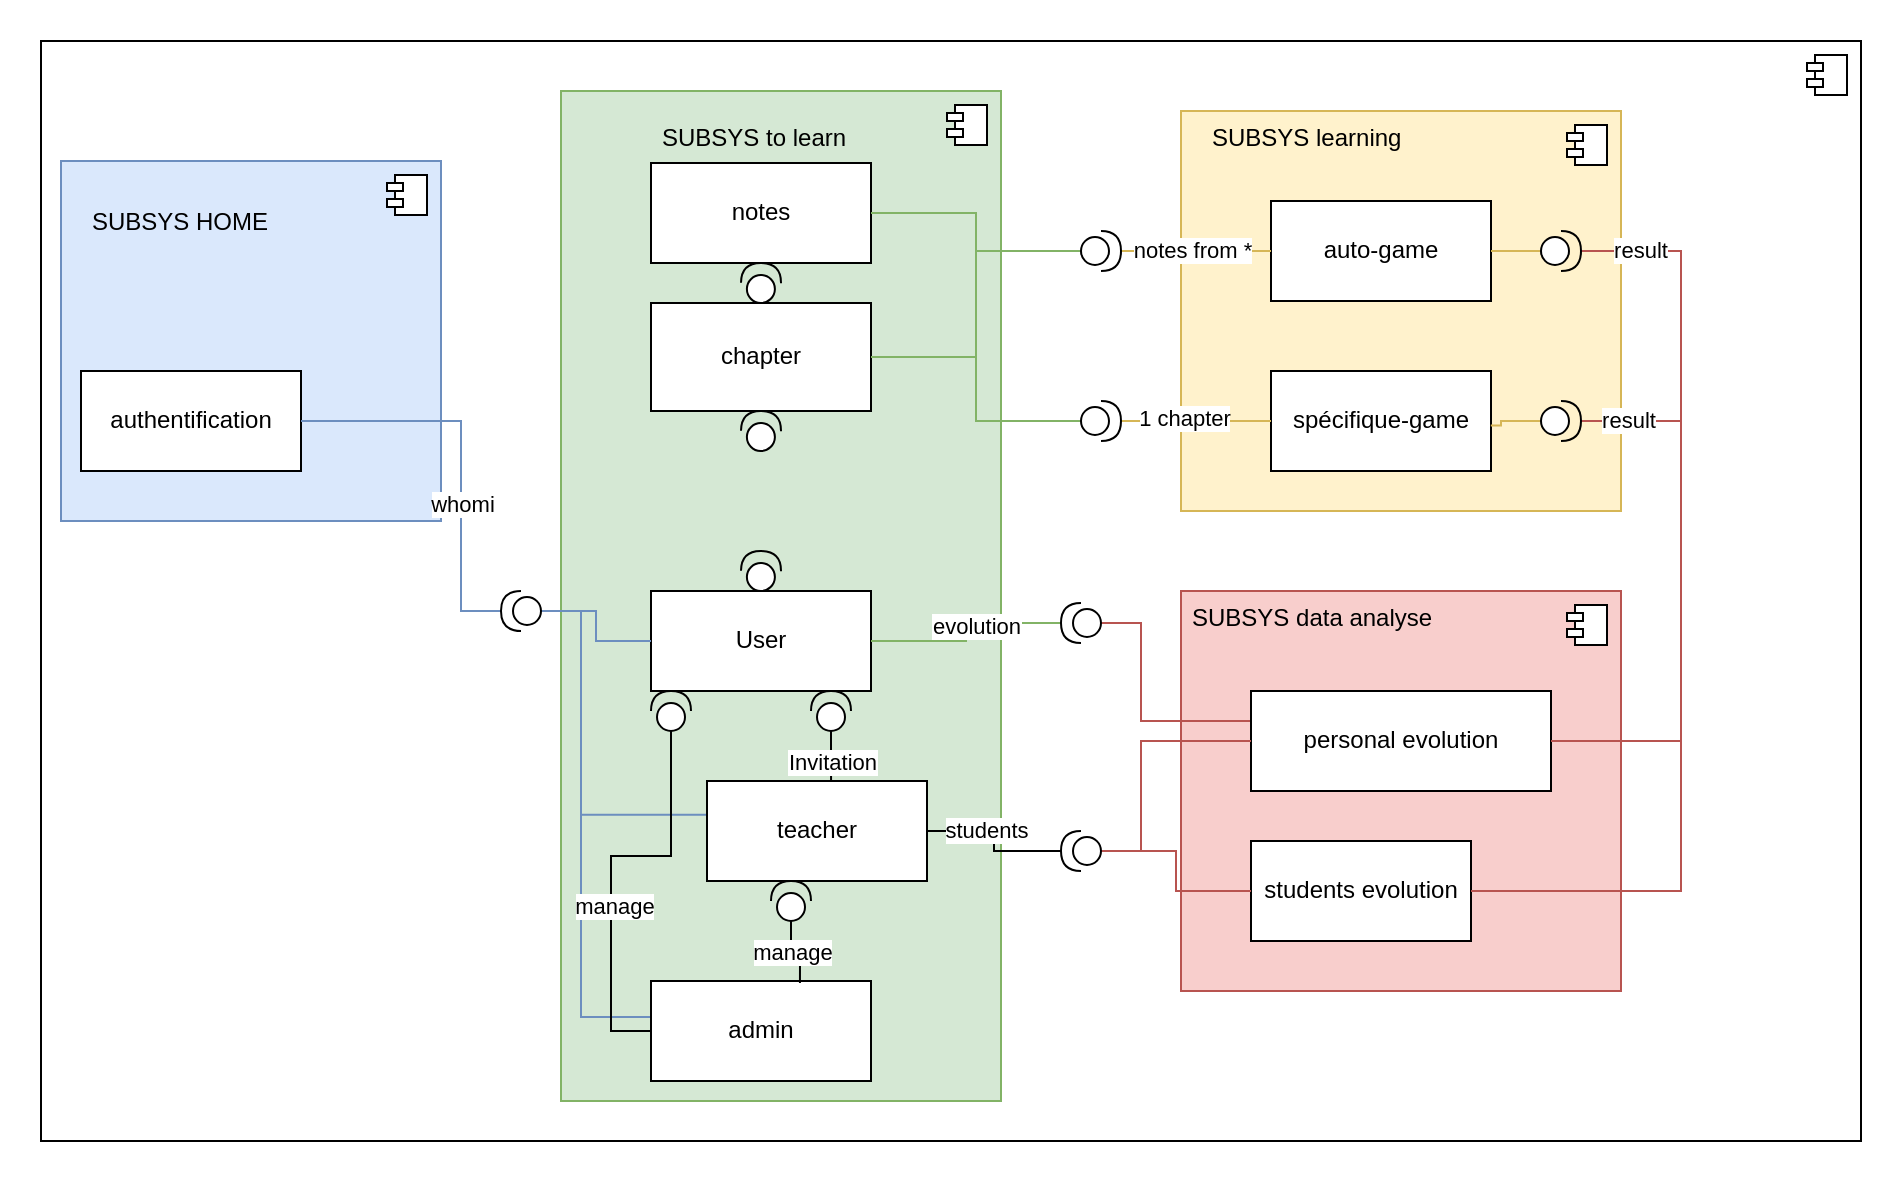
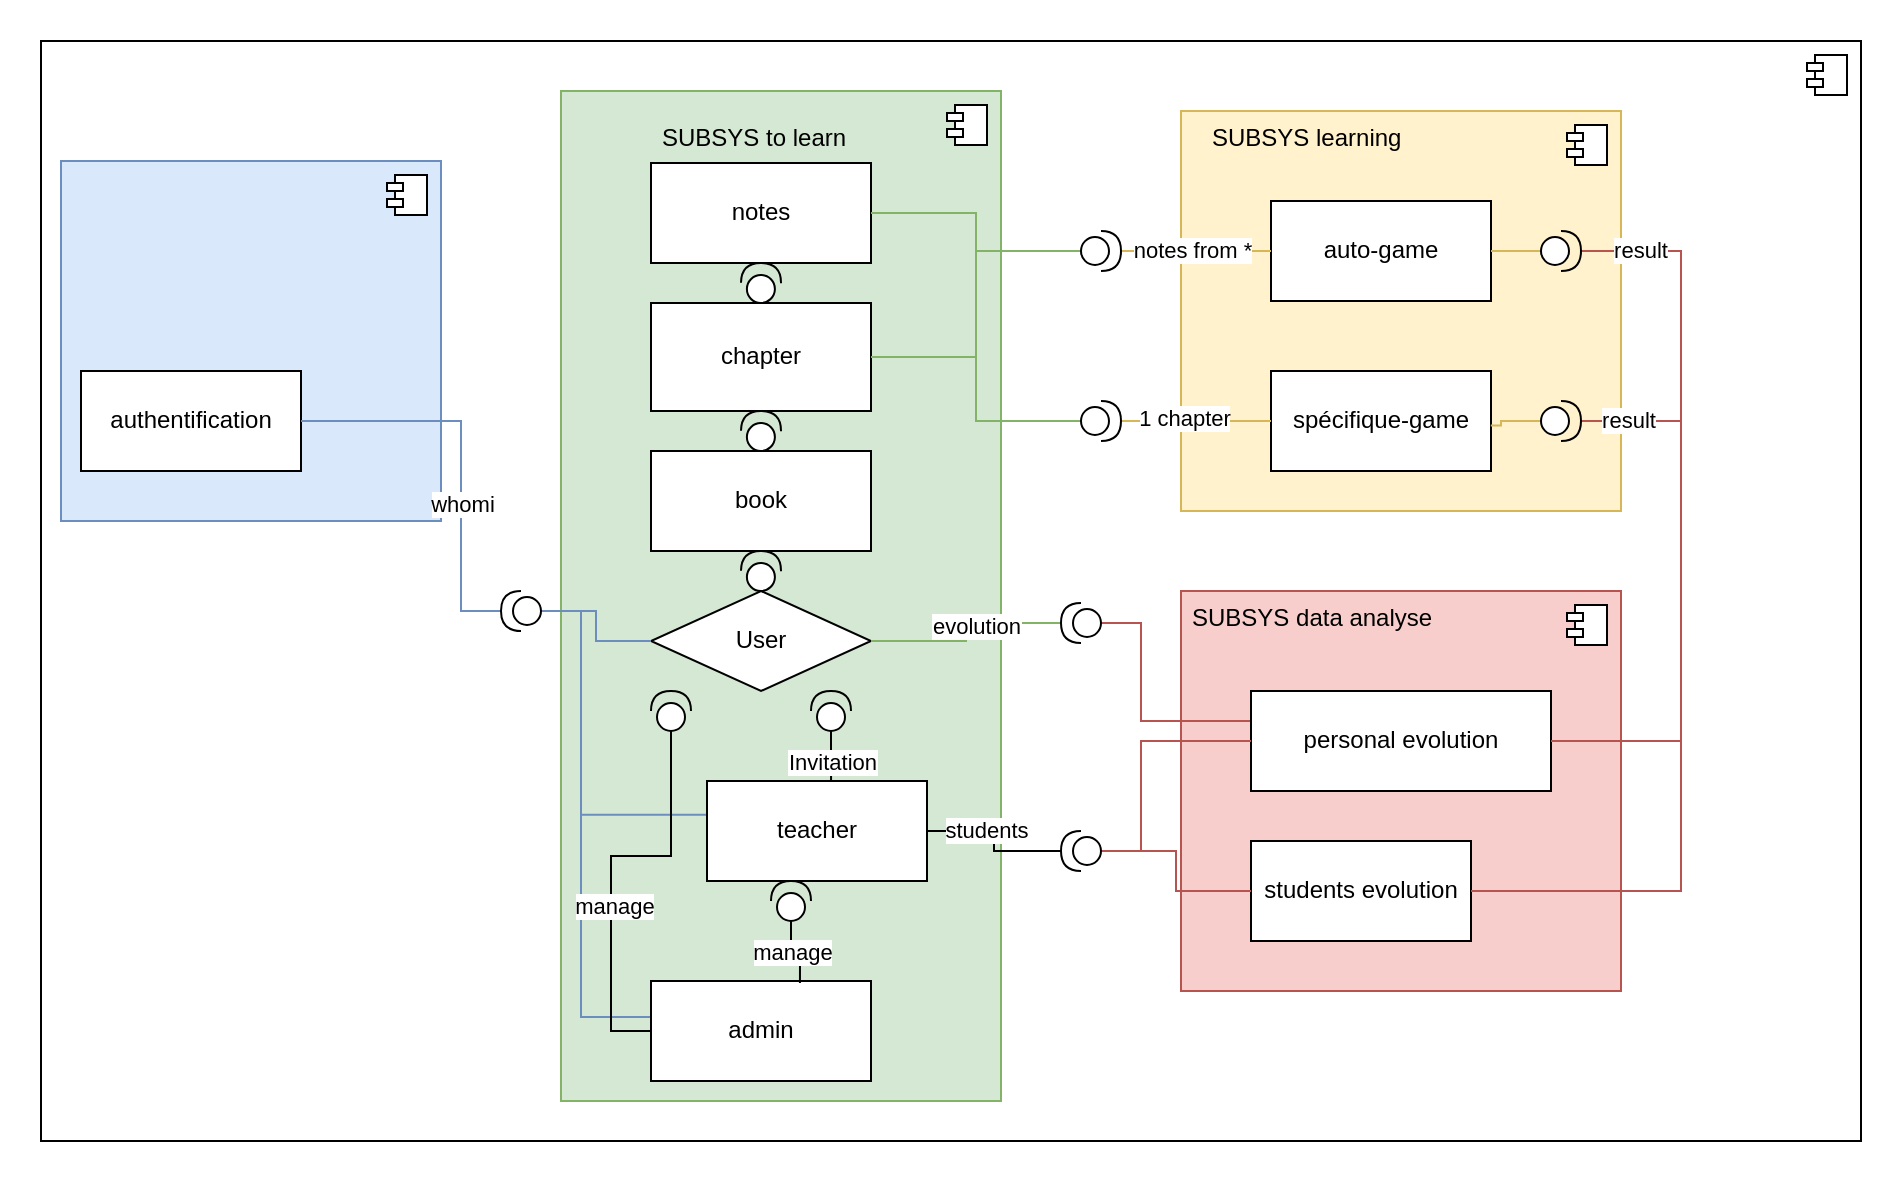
node "SUBSYS HOME": removed
node "book": added
node "User": shape rectangle -> diamond
